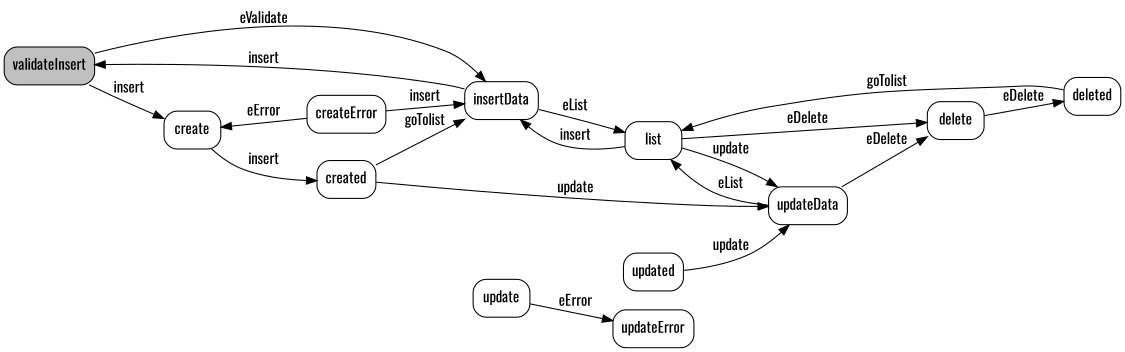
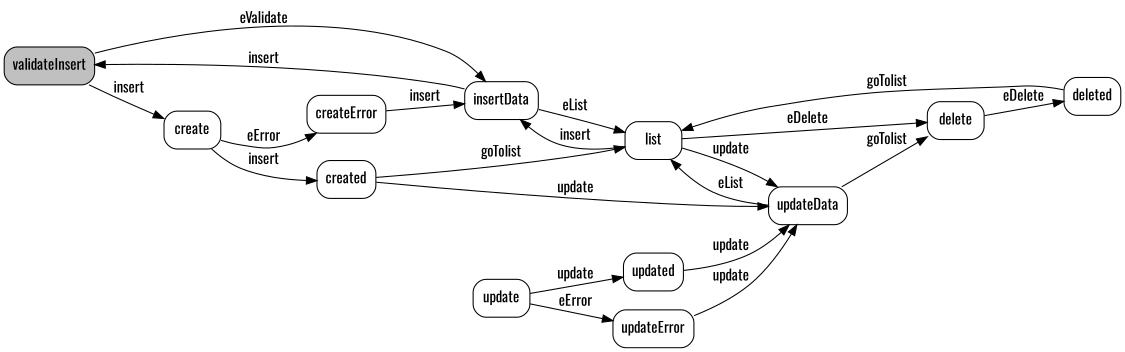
edge "createError" -> "create": reversed
edge "updateData" -> "delete": label "eDelete" -> "goTolist"
edge "created" -> "insertData": now "created" -> "list"
edge "updateError" -> "updateData": added, label "update"
edge "update" -> "updated": added, label "update"
